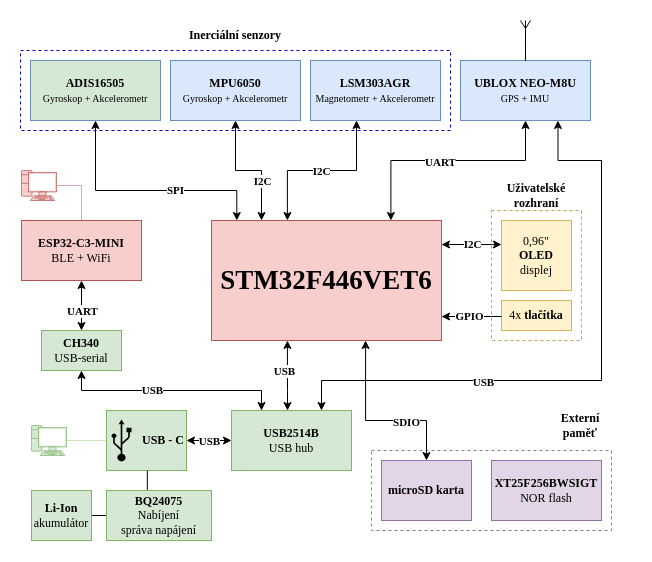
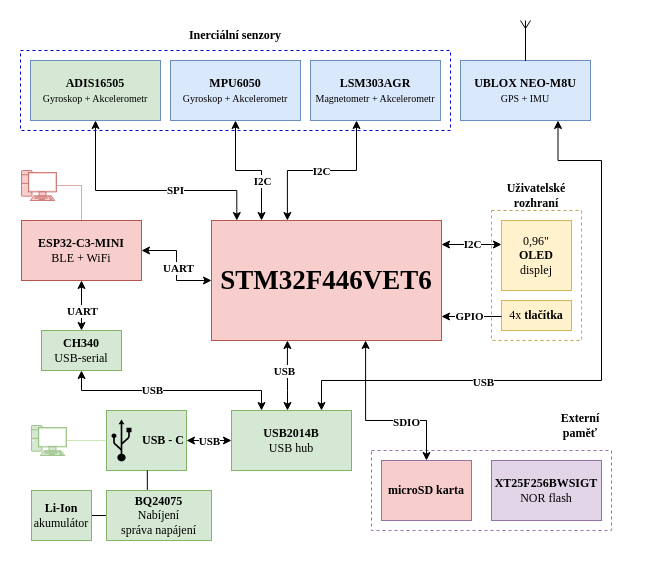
edge "UBLOX NEO-M8U GPS + IMU" -- "STM32F446VET6": removed, label "UART"
edge "ESP32-C3-MINI BLE + WiFi" -- "STM32F446VET6": added, label "UART"
node "USB2514B USB hub": label "USB2514B USB hub" -> "USB2014B USB hub"
node "microSD karta": fillcolor #e1d5e7 -> #f8cecc
